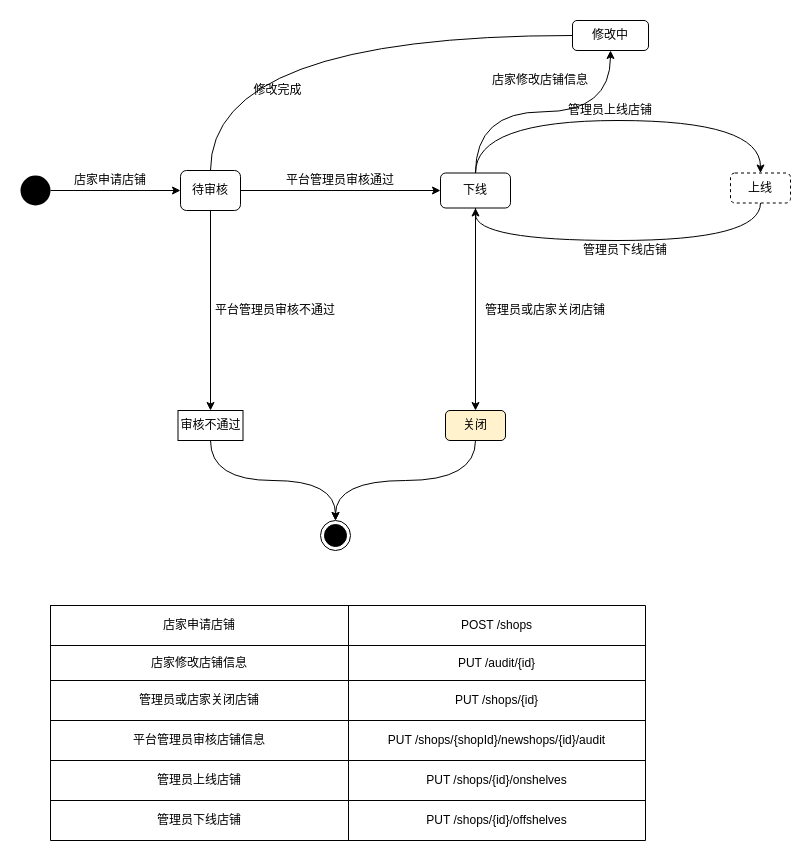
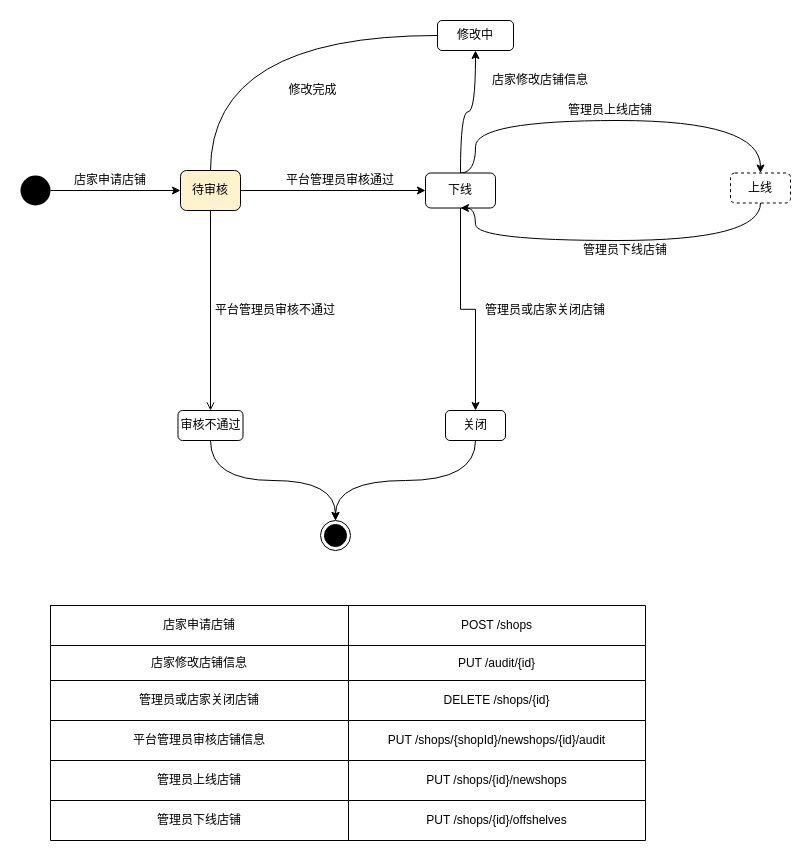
node "修改中": moved (611, 36) -> (476, 36)
node "修改完成": moved (278, 91) -> (313, 91)
node "待审核": fillcolor #ffffff -> #fff2cc
node "下线": moved (476, 191) -> (461, 191)
edge "待审核" -> "审核不通过": arrowhead classic -> open
node "审核不通过": shape rectangle -> rounded rectangle
node "关闭": fillcolor #fff2cc -> #ffffff
node "PUT /shops/{id}": label "PUT /shops/{id}" -> "DELETE /shops/{id}"
node "PUT /shops/{id}/onshelves": label "PUT /shops/{id}/onshelves" -> "PUT /shops/{id}/newshops"
